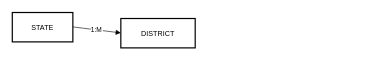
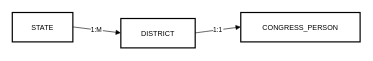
node "CONGRESS_PERSON": added
edge "DISTRICT" -> "CONGRESS_PERSON": added, label "1:1"
